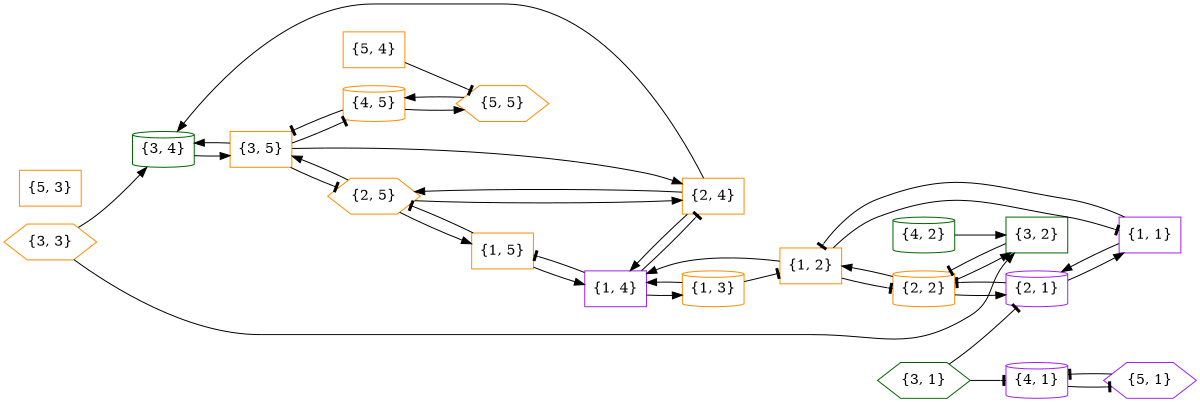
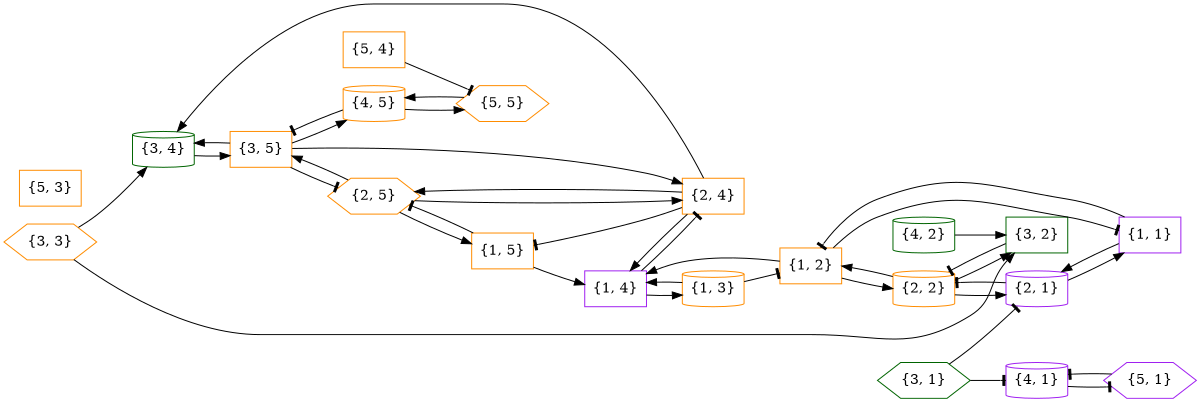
edge "{3, 5}" -> "{4, 5}": arrowhead tee -> normal
edge "{1, 4}" -> "{1, 5}": now "{2, 4}" -> "{1, 5}"
edge "{1, 2}" -> "{2, 2}": arrowhead tee -> normal
